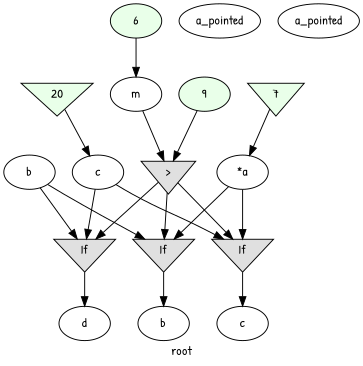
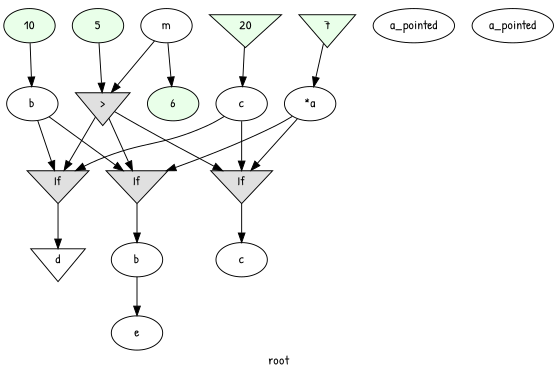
node "10": added
edge "6" -> "m": reversed
node "9": label "9" -> "5"
node "d": shape ellipse -> invtriangle
node "e": added
